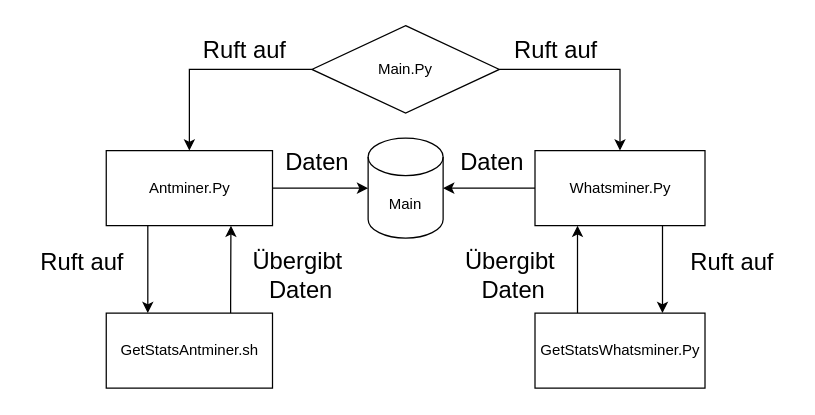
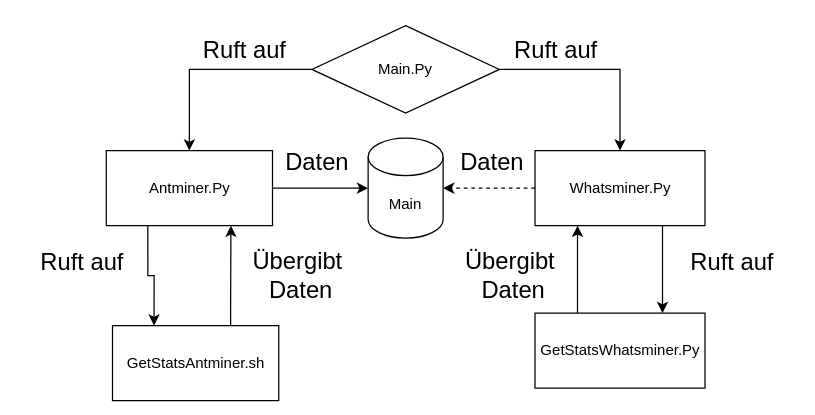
edge "Whatsminer.Py" -> "Main": style solid -> dashed
node "GetStatsAntminer.sh": moved (189, 351) -> (196, 363)
